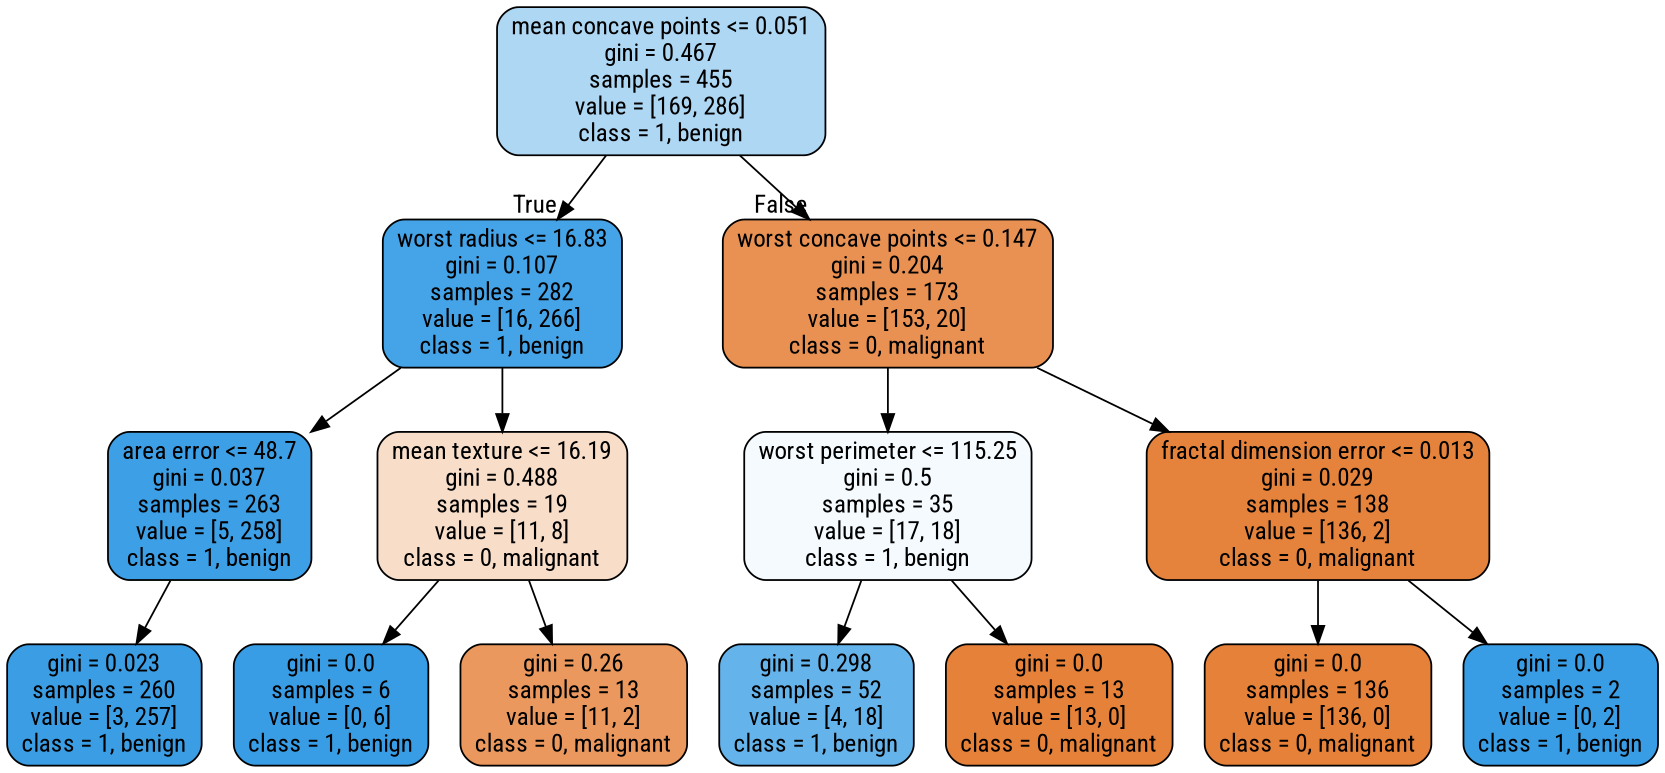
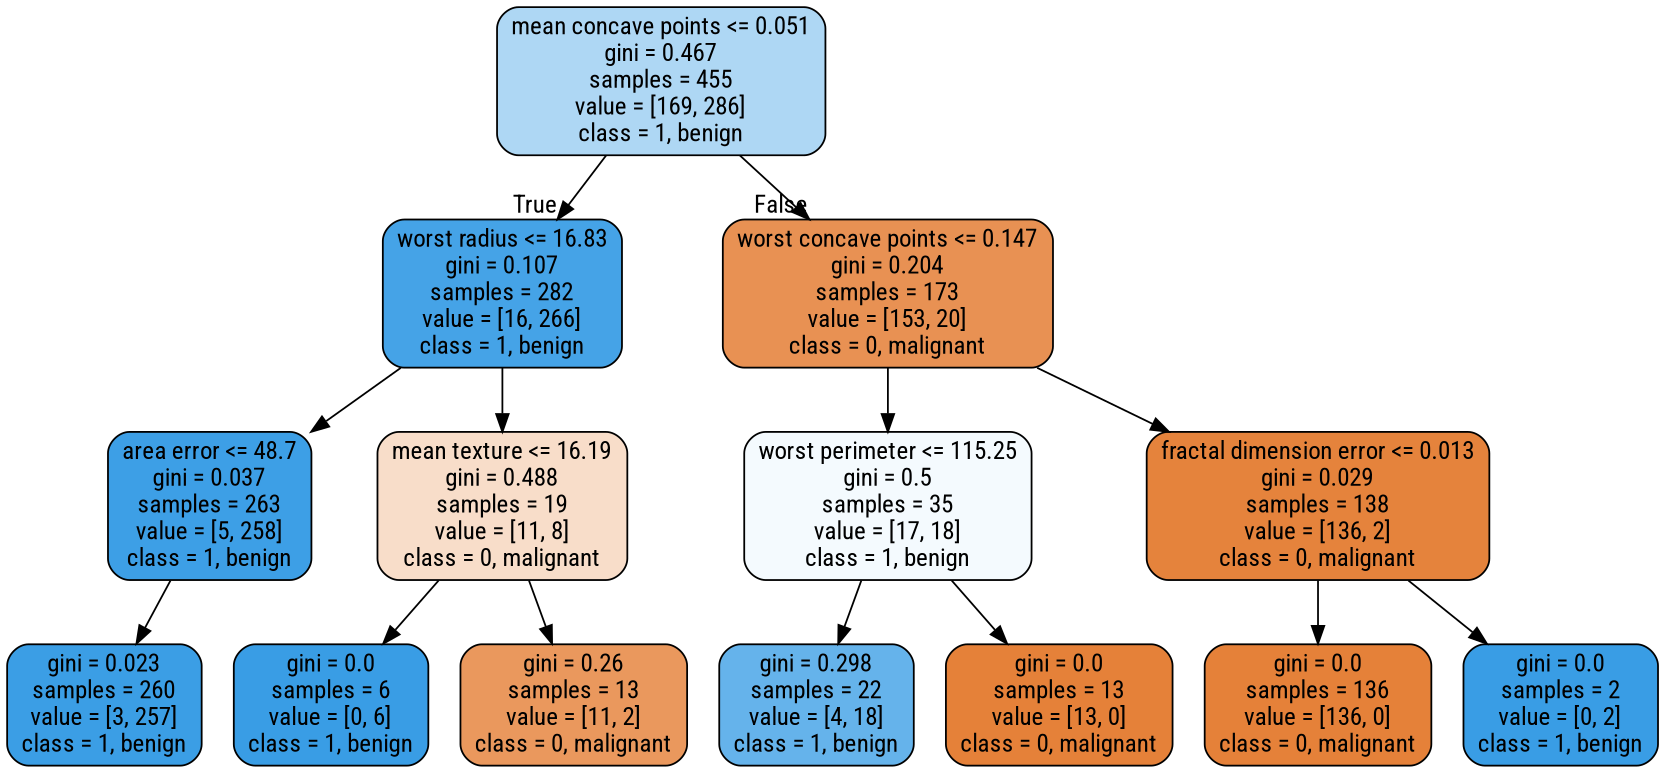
node "gini = 0.298 samples = 52 value = [4, 18] class = 1, benign": label "gini = 0.298 samples = 52 value = [4, 18] class = 1, benign" -> "gini = 0.298 samples = 22 value = [4, 18] class = 1, benign"
